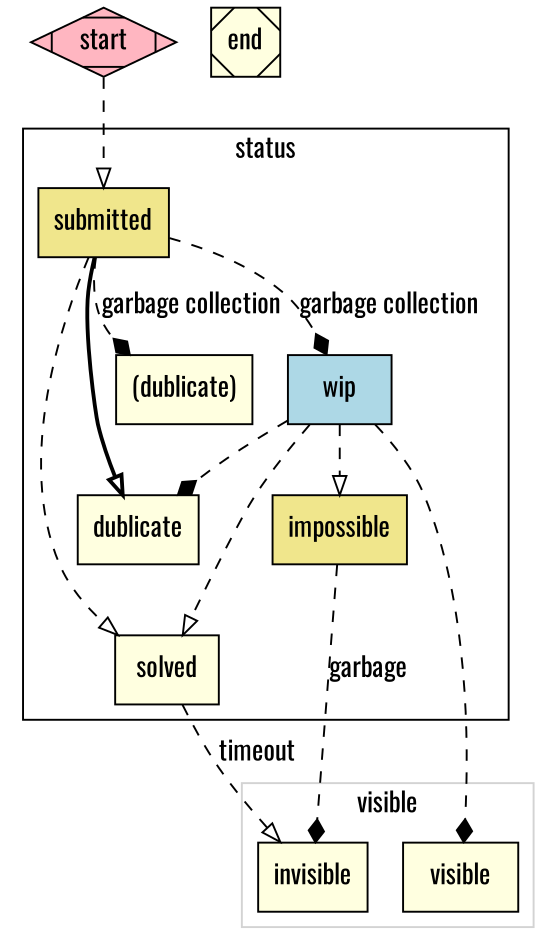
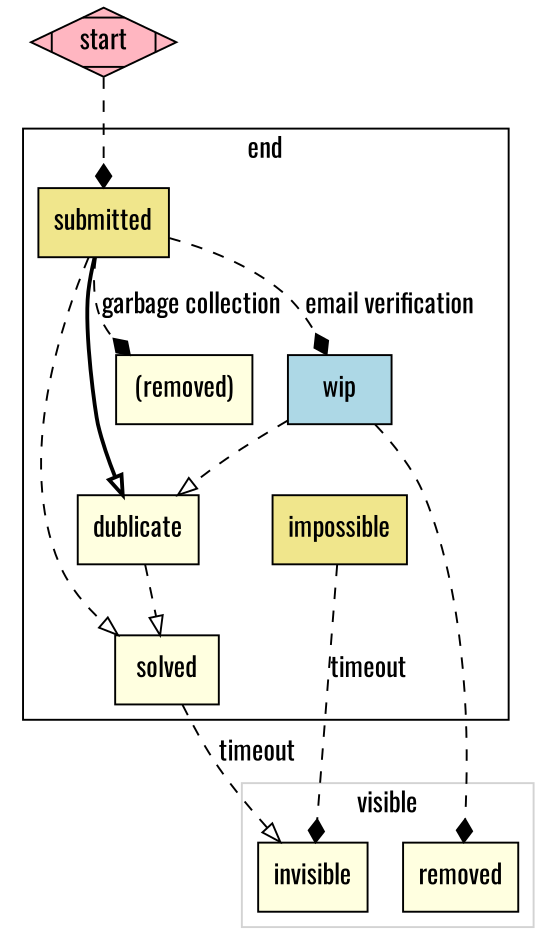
node "end": removed
edge "start" -> "submitted": arrowhead onormal -> diamond
cluster "status": label "status" -> "end"
edge "submitted" -> "wip": label "garbage collection" -> "email verification"
node "(dublicate)": label "(dublicate)" -> "(removed)"
edge "wip" -> "dublicate": arrowhead diamond -> onormal
edge "wip" -> "impossible": removed
edge "wip" -> "solved": now "dublicate" -> "solved"
edge "impossible" -> "invisible": label "garbage" -> "timeout"
node "visible": label "visible" -> "removed"
